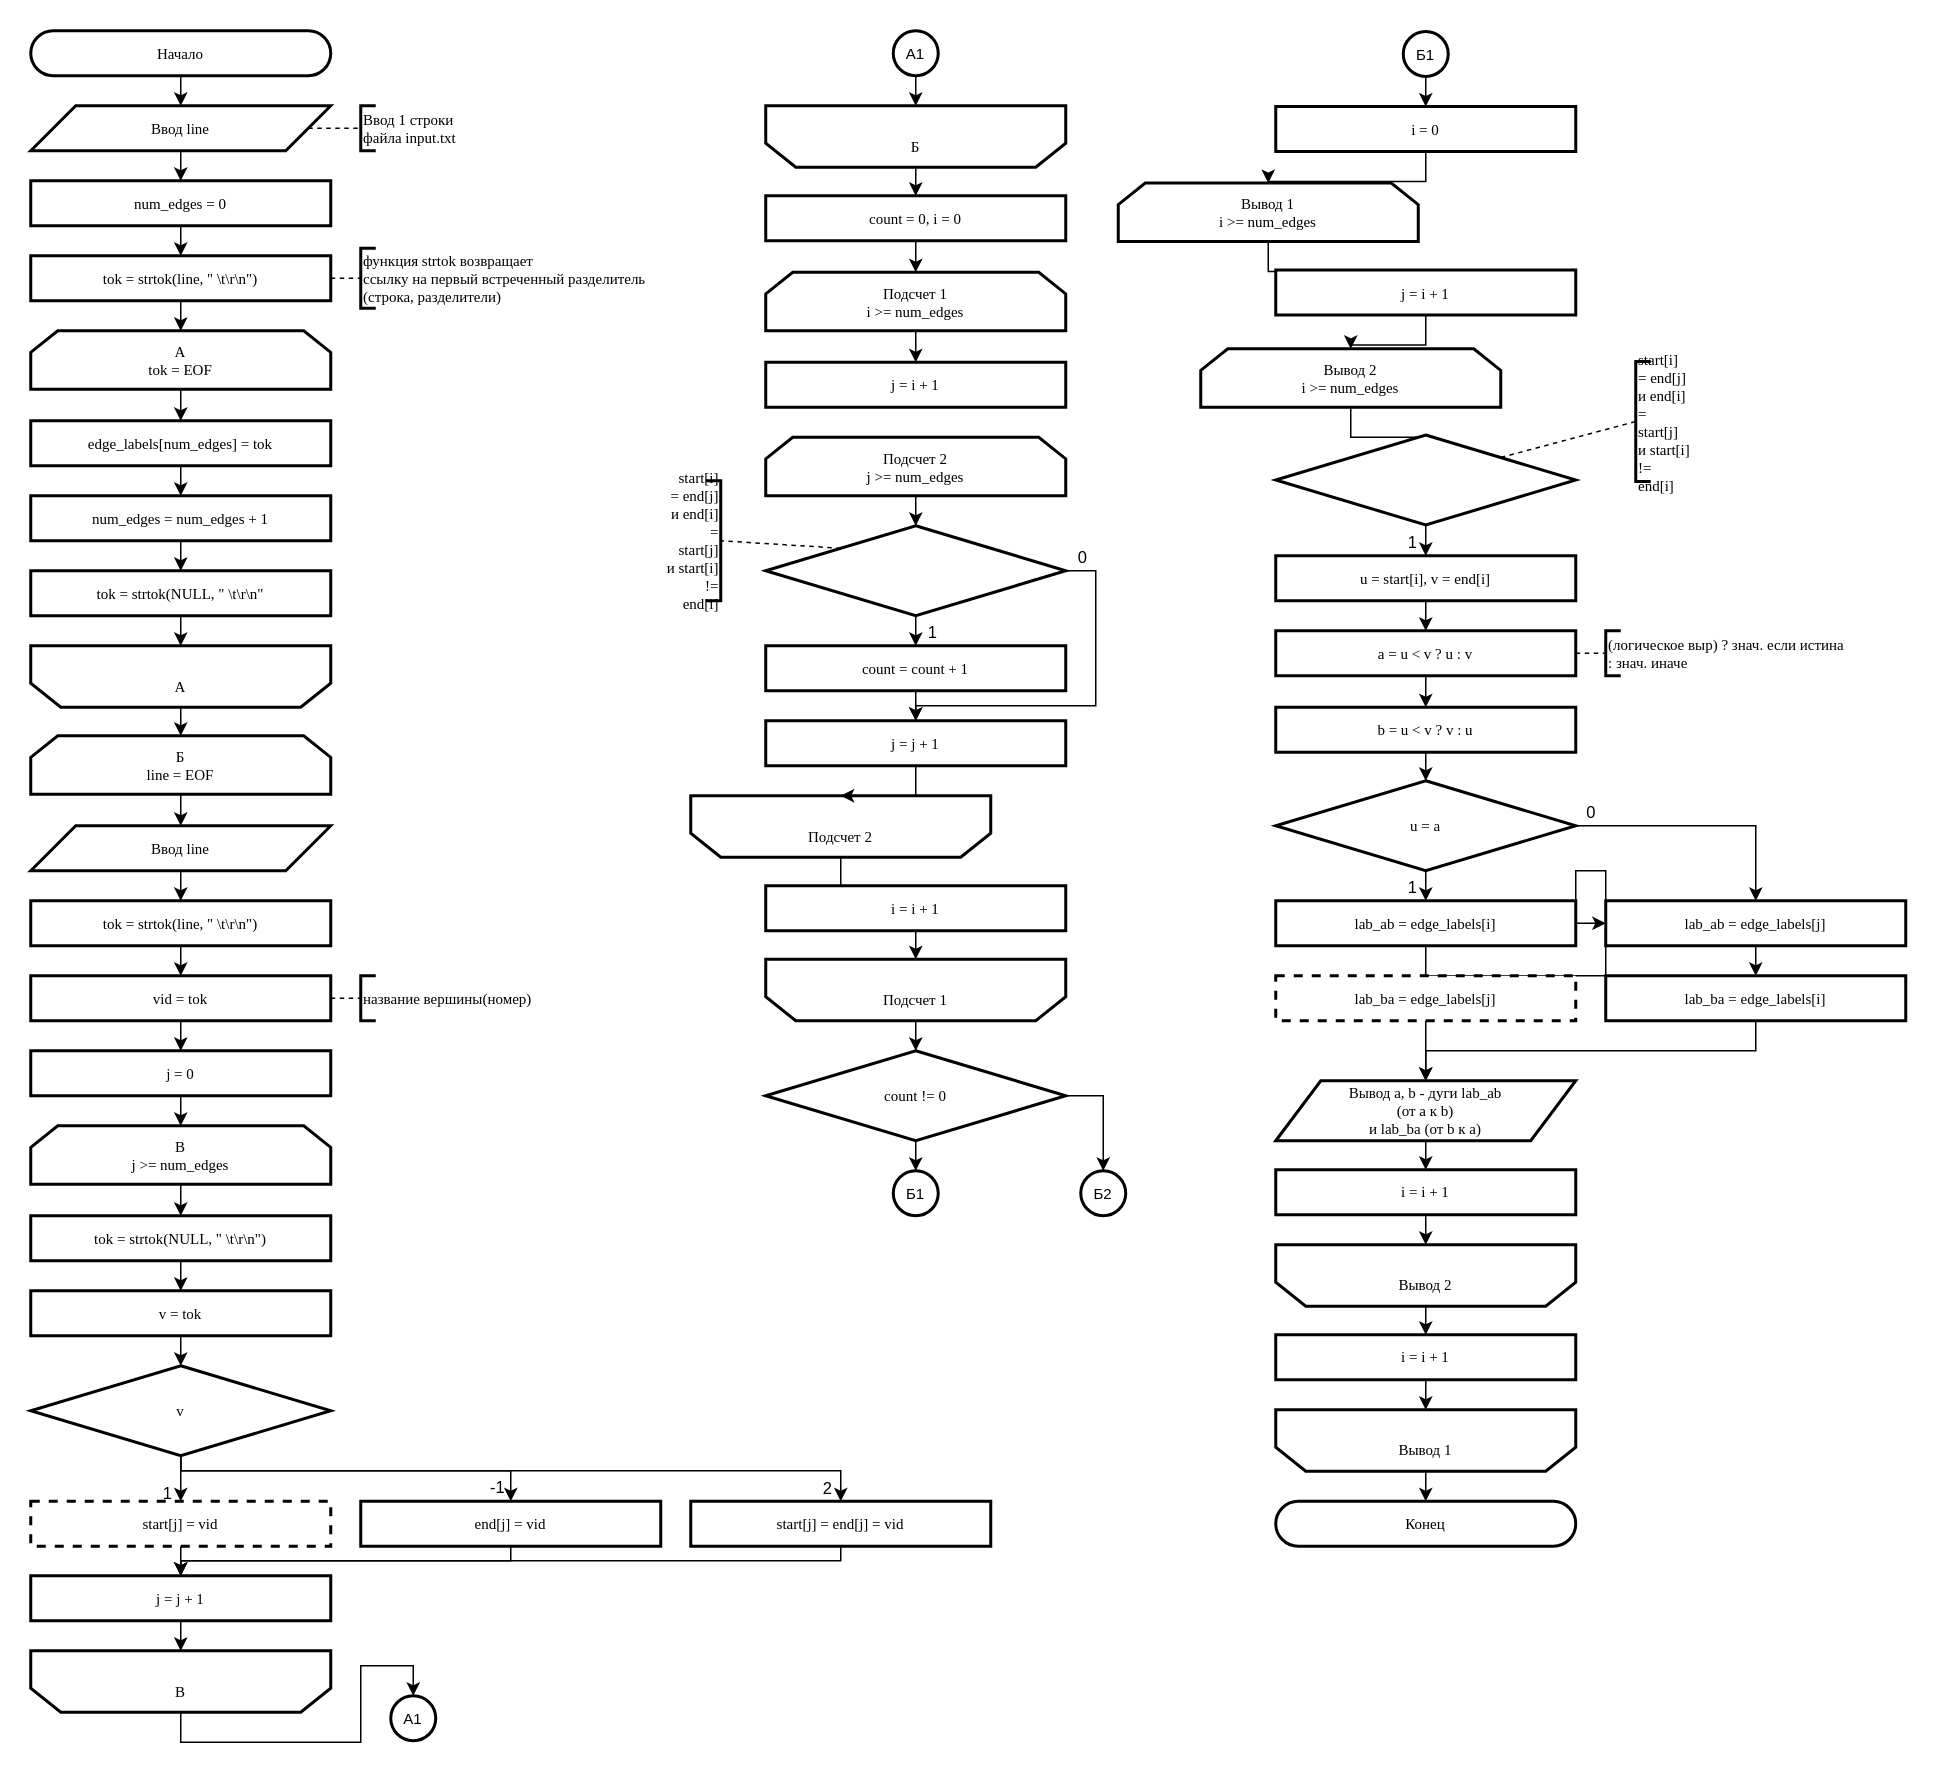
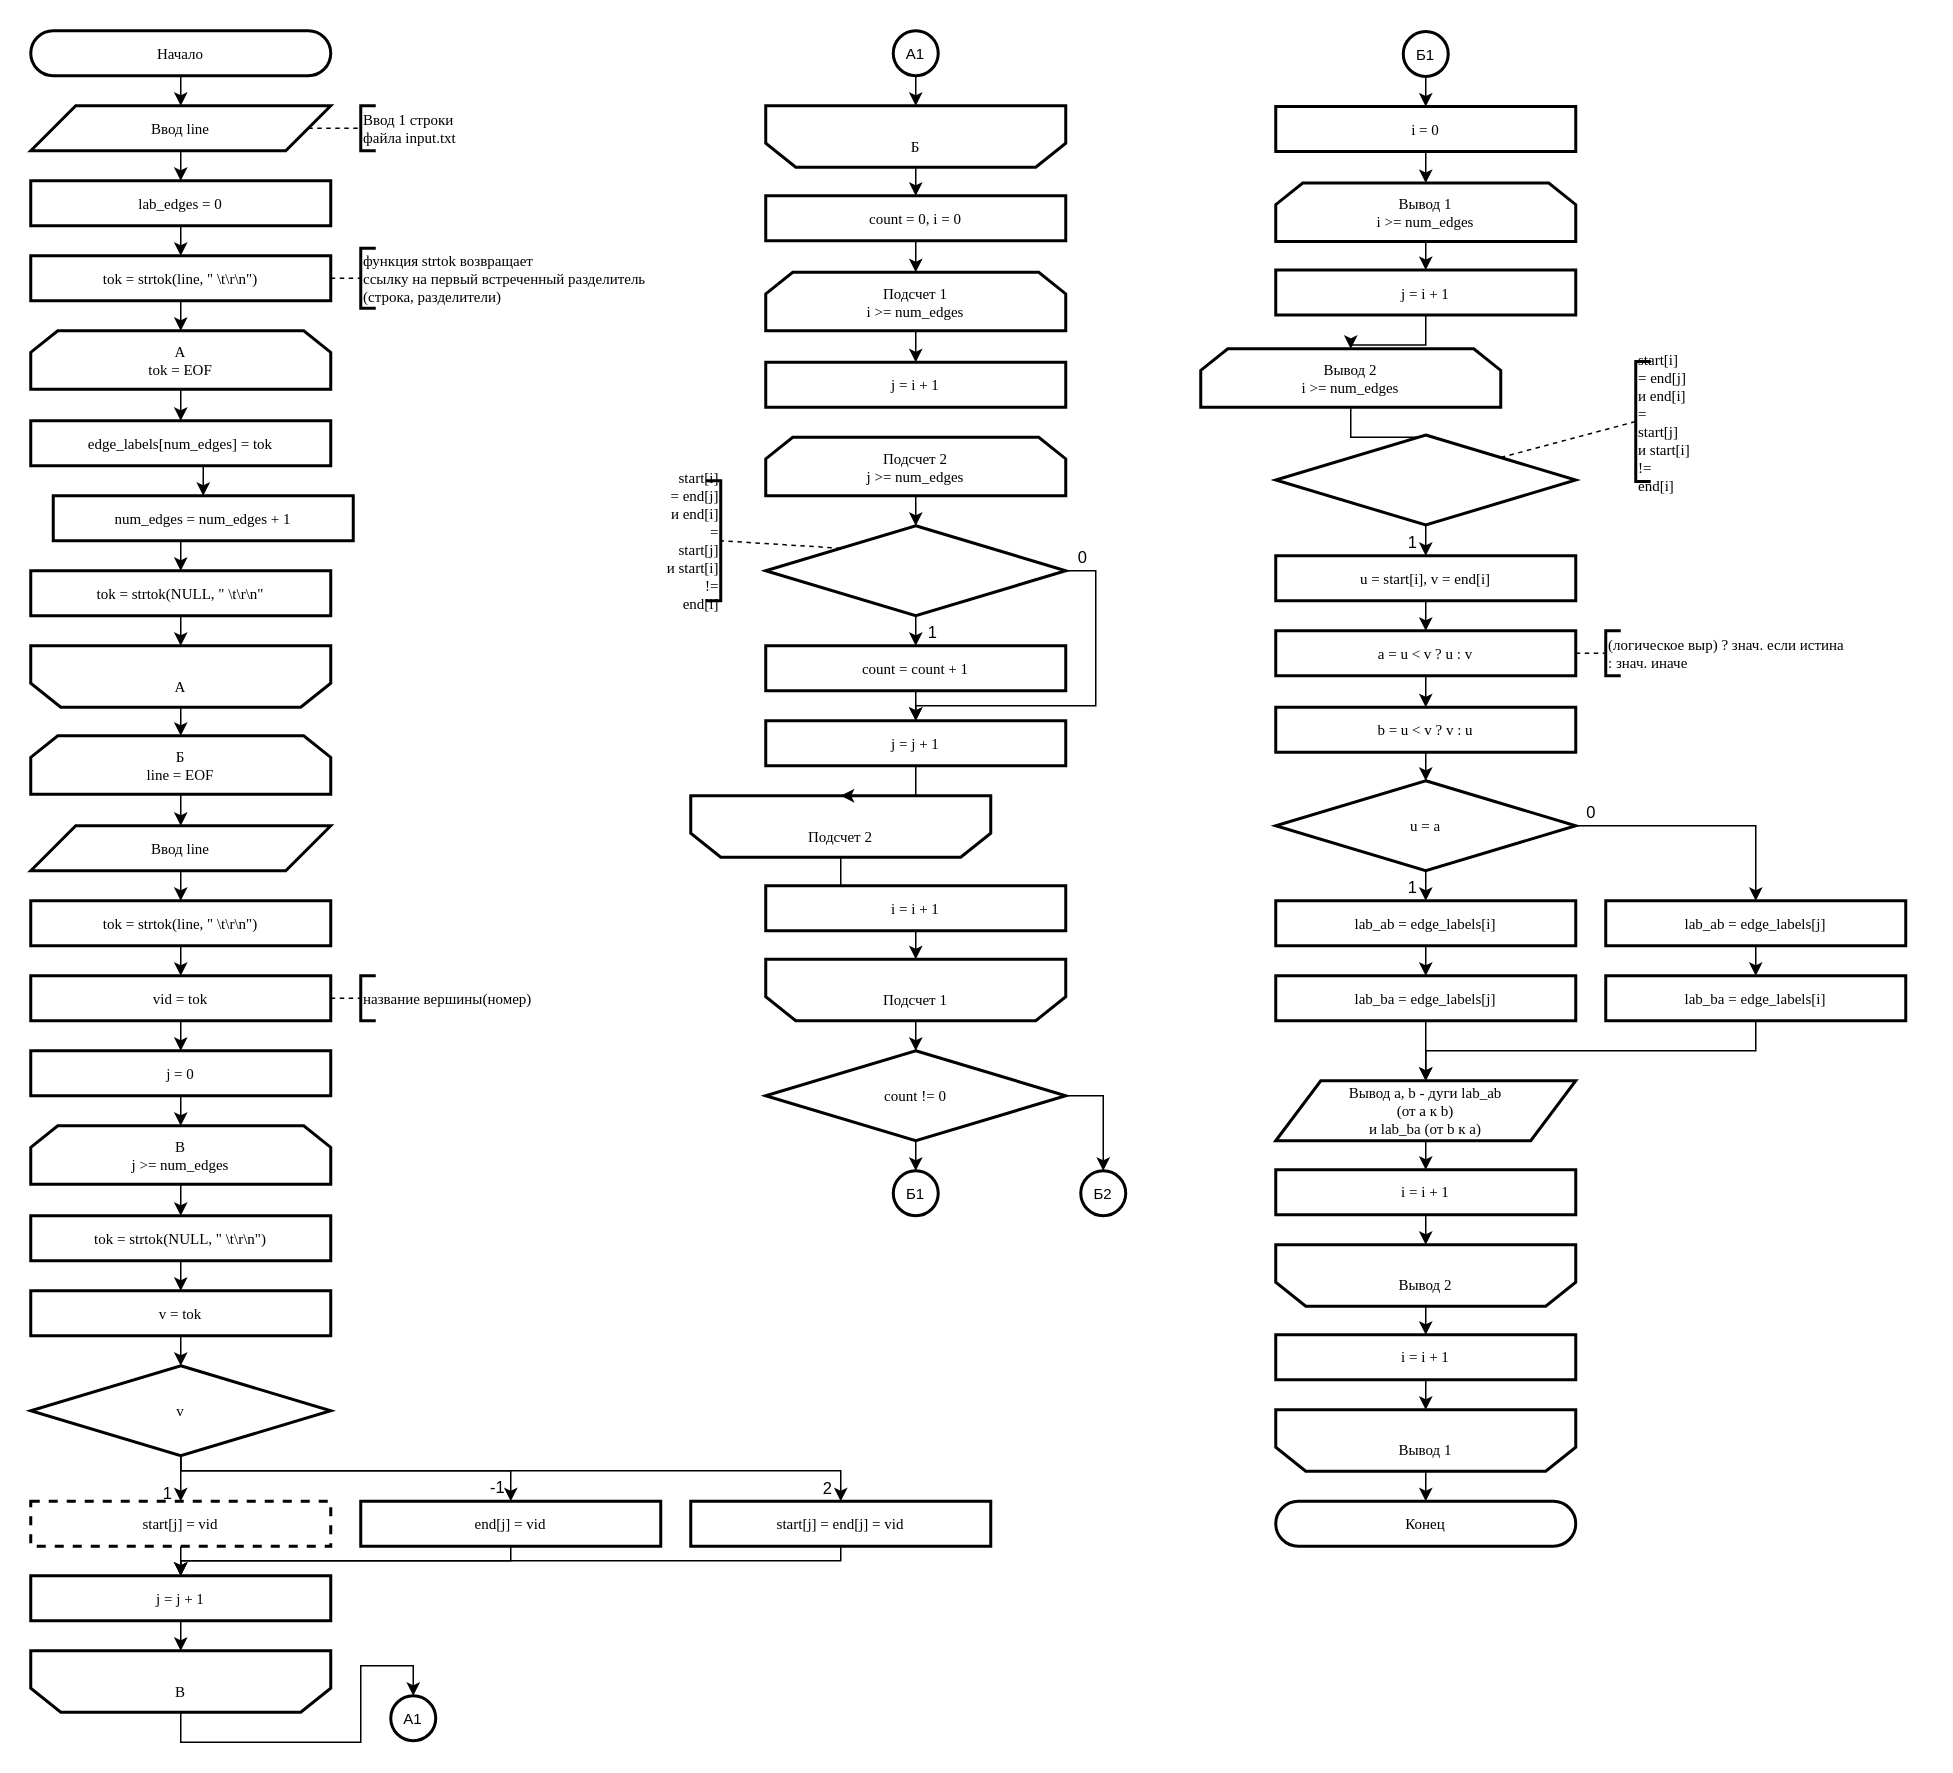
node "num_edges = 0": label "num_edges = 0" -> "lab_edges = 0"
node "Вывод 1 i >= num_edges": moved (1268, 212) -> (1426, 212)
node "num_edges = num_edges + 1": moved (181, 518) -> (203, 518)
edge "lab_ab = edge_labels[i]" -> "lab_ab = edge_labels[j]": now "lab_ab = edge_labels[i]" -> "lab_ba = edge_labels[j]"
node "lab_ba = edge_labels[j]": style dashed -> solid
